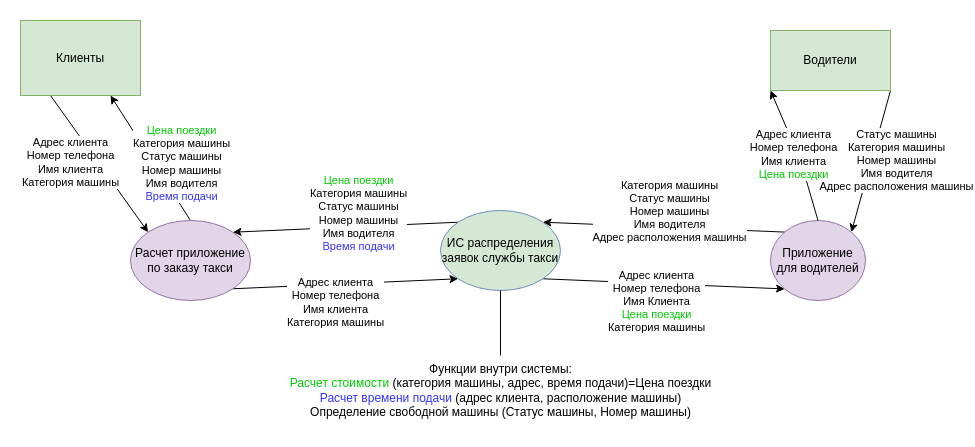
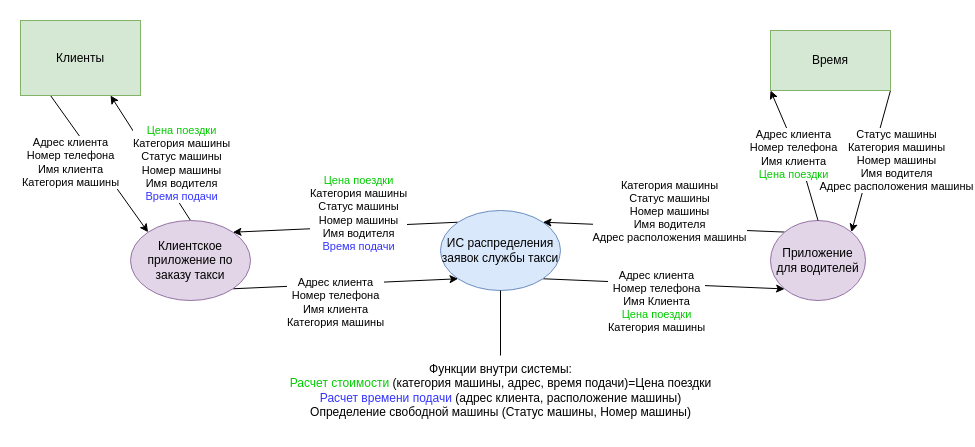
node "Водители": label "Водители" -> "Время"
node "ИС распределения заявок службы такси": fillcolor #d5e8d4 -> #dae8fc
node "Расчет приложение по заказу такси": label "Расчет приложение по заказу такси" -> "Клиентское приложение по заказу такси"
